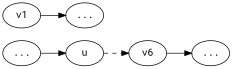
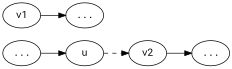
node "v6": label "v6" -> "v2"
